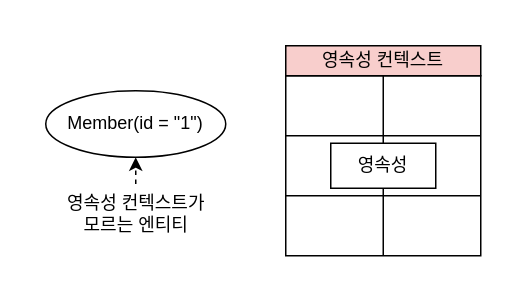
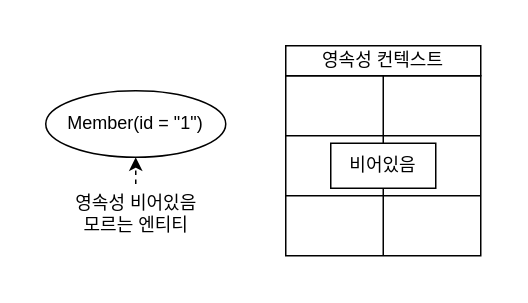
node "영속성 컨텍스트": fillcolor #f8cecc -> #ffffff
node "영속성": label "영속성" -> "비어있음"
node "영속성 컨텍스트가 모르는 엔티티": label "영속성 컨텍스트가 모르는 엔티티" -> "영속성 비어있음 모르는 엔티티"
